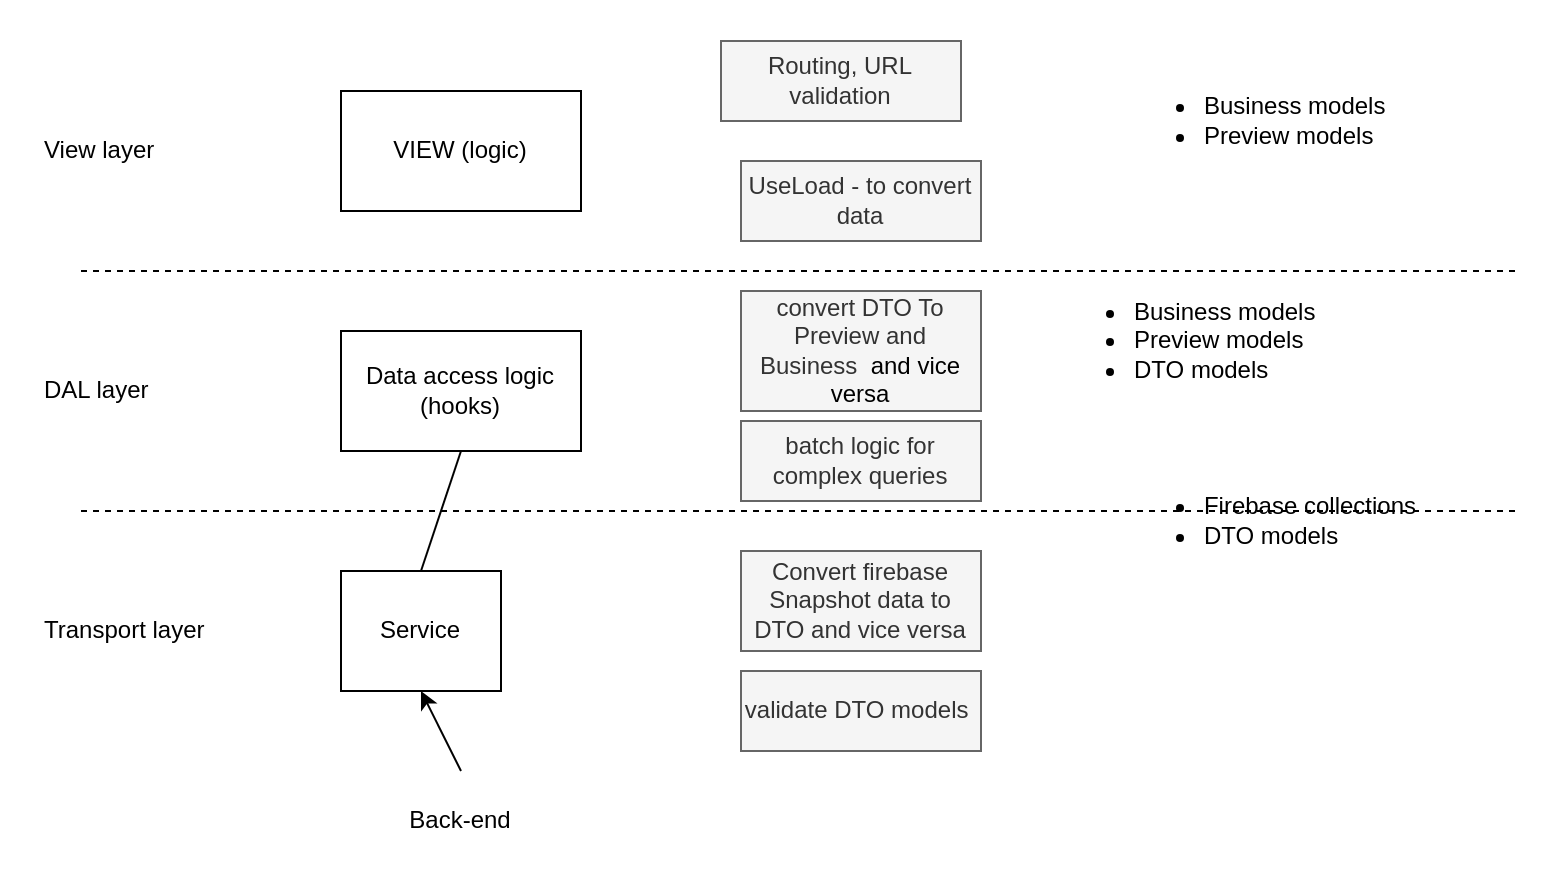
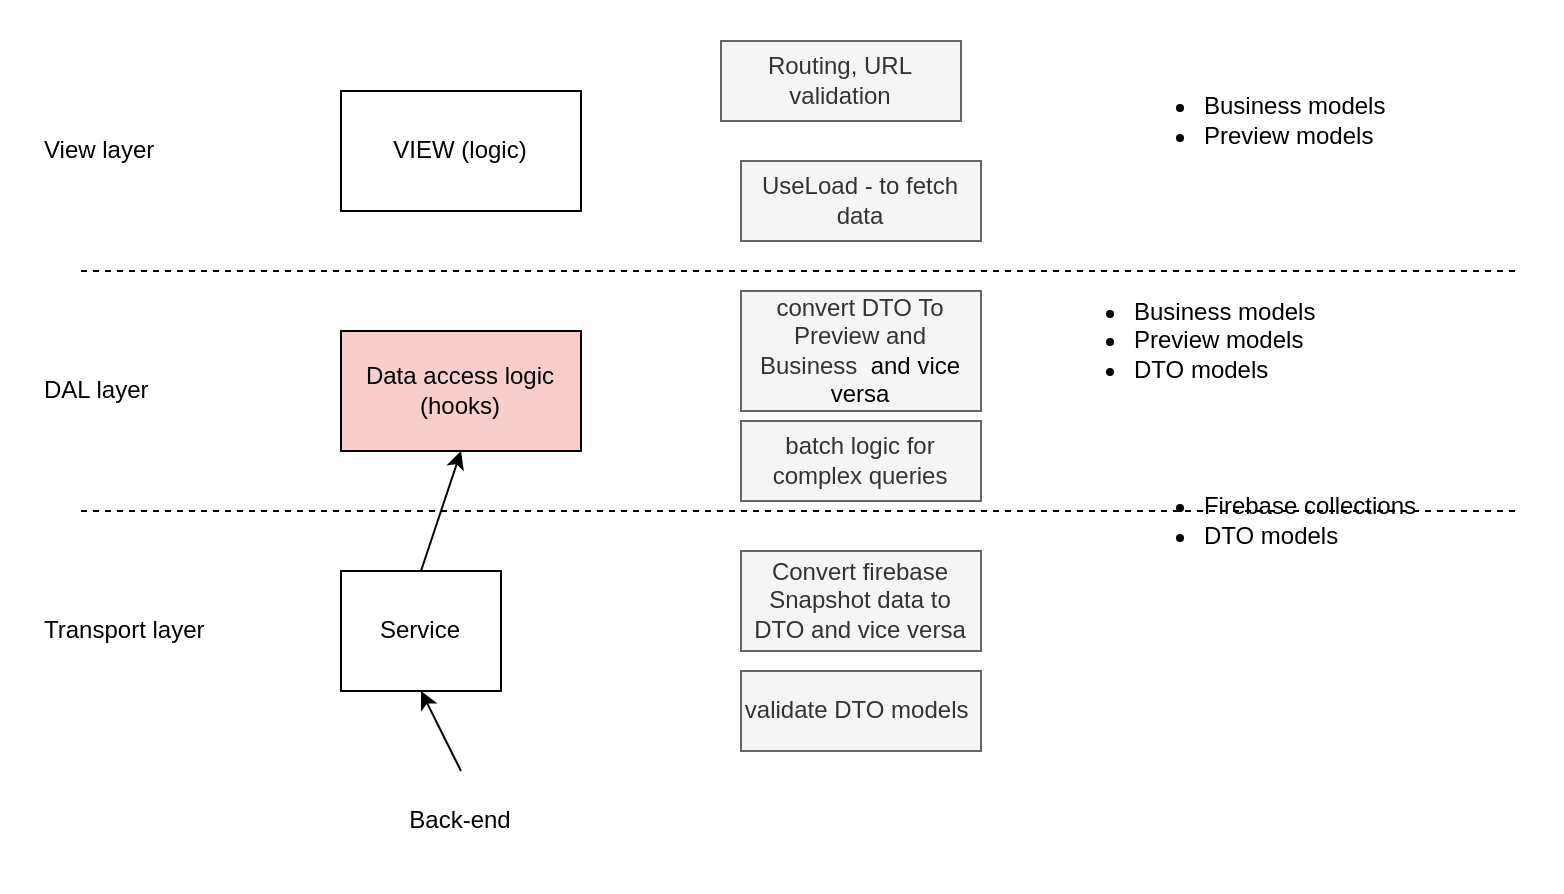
node "UseLoad - to convert data": label "UseLoad - to convert data" -> "UseLoad - to fetch data"
node "Data access logic (hooks)": fillcolor #ffffff -> #f8cecc
edge "Data access logic (hooks)" -- "Service": arrowhead none -> classic
